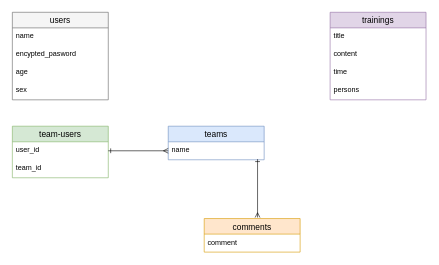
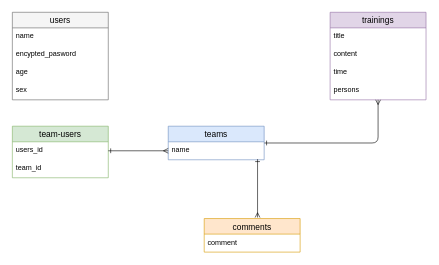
edge "trainings" -- "teams": added
node "user_id": label "user_id" -> "users_id"
